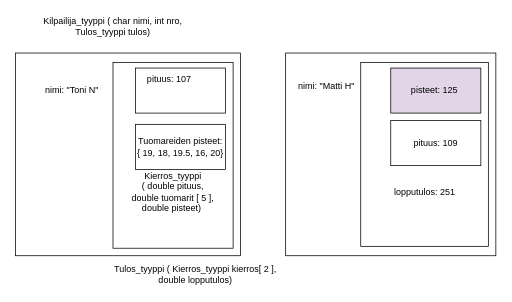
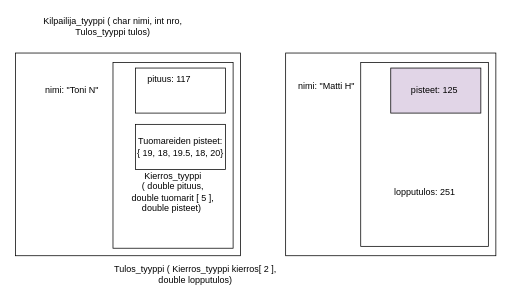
node "pituus: 107": label "pituus: 107" -> "pituus: 117"
node "pituus: 109": removed
node "Tuomareiden pisteet: { 19, 18, 19.5, 16, 20}": label "Tuomareiden pisteet: { 19, 18, 19.5, 16, 20}" -> "Tuomareiden pisteet: { 19, 18, 19.5, 18, 20}"
